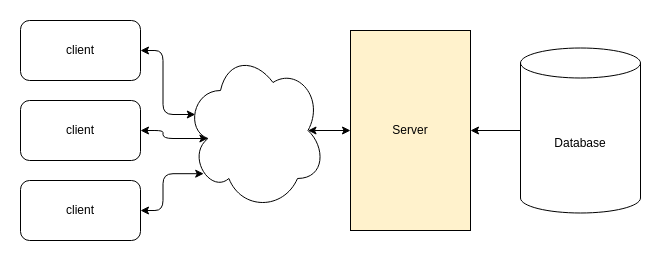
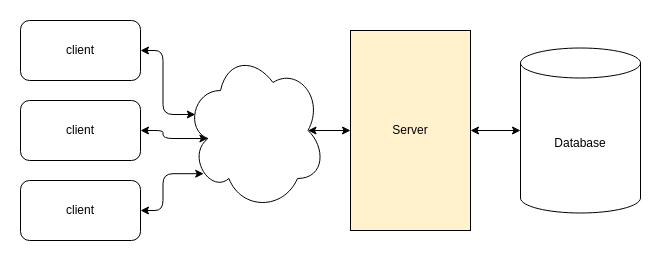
edge "Database" -> "Server": arrowhead none -> classic
